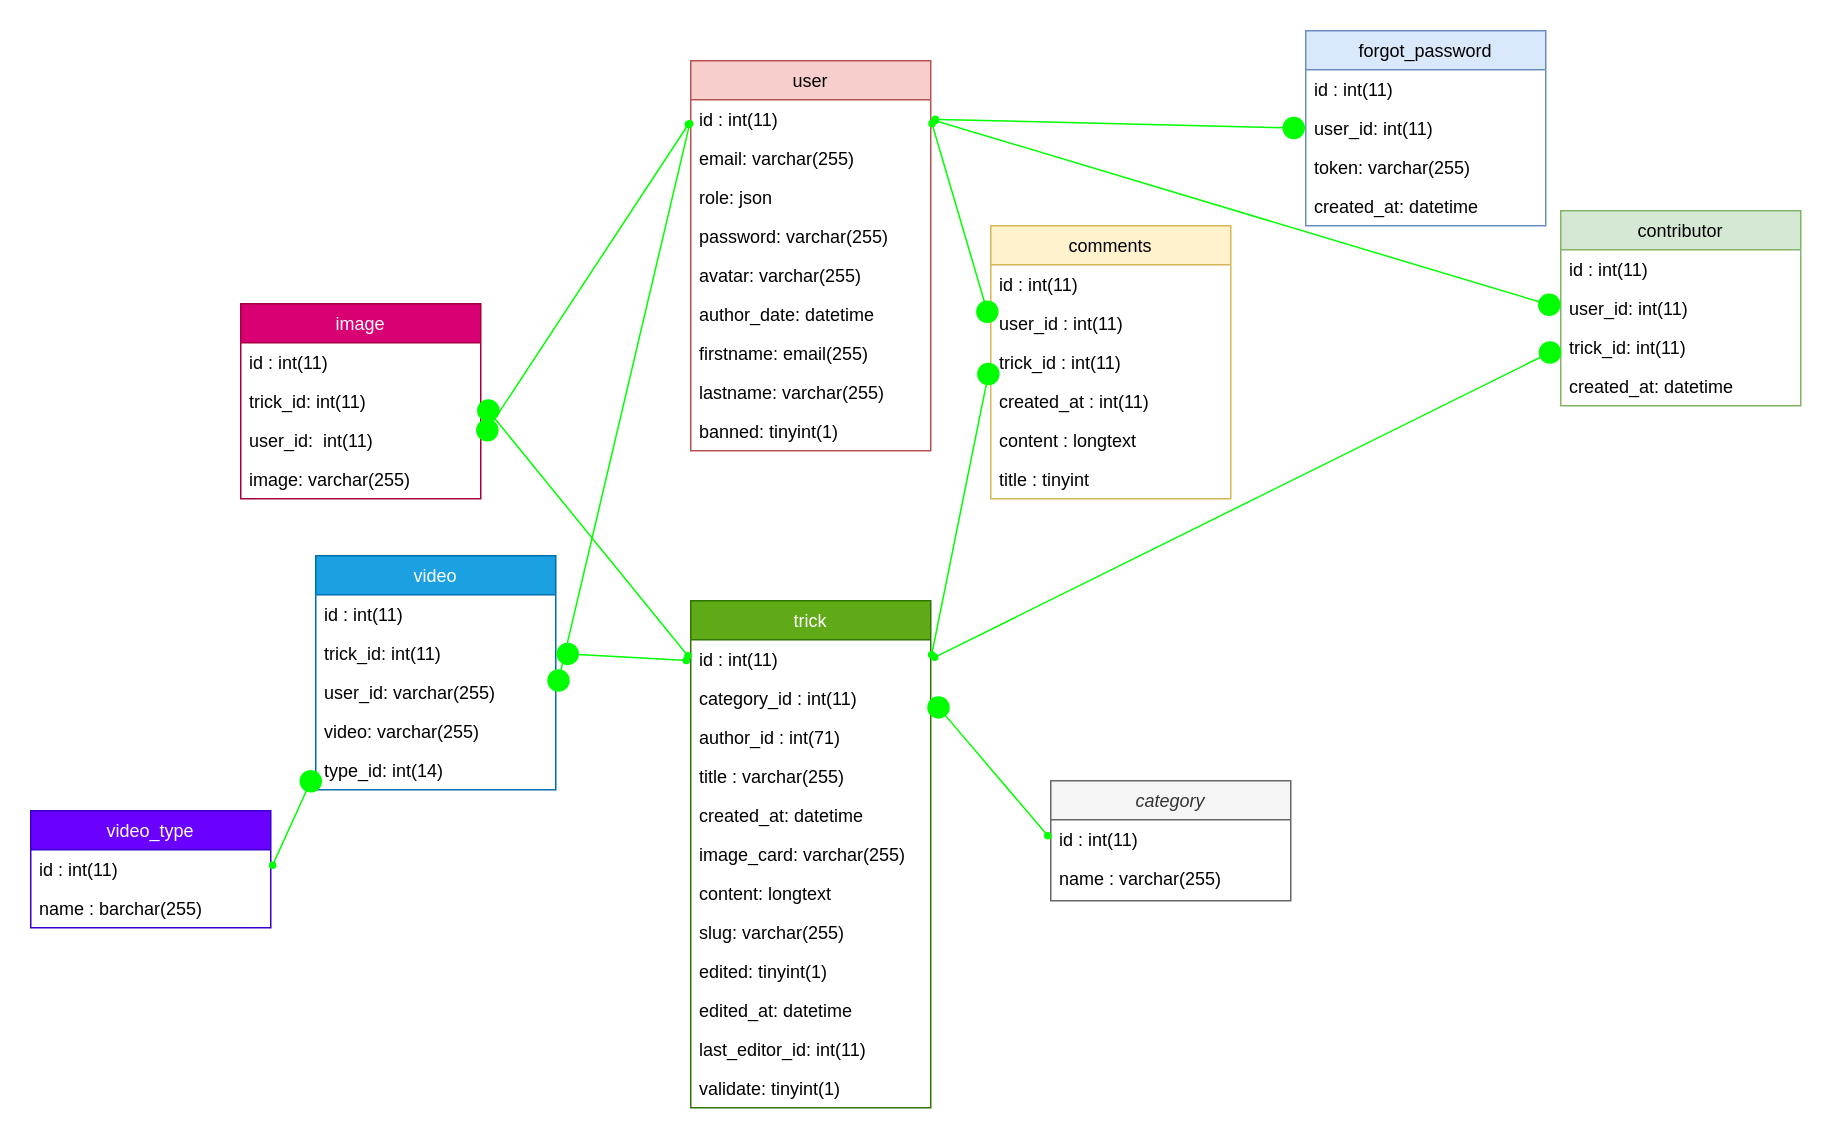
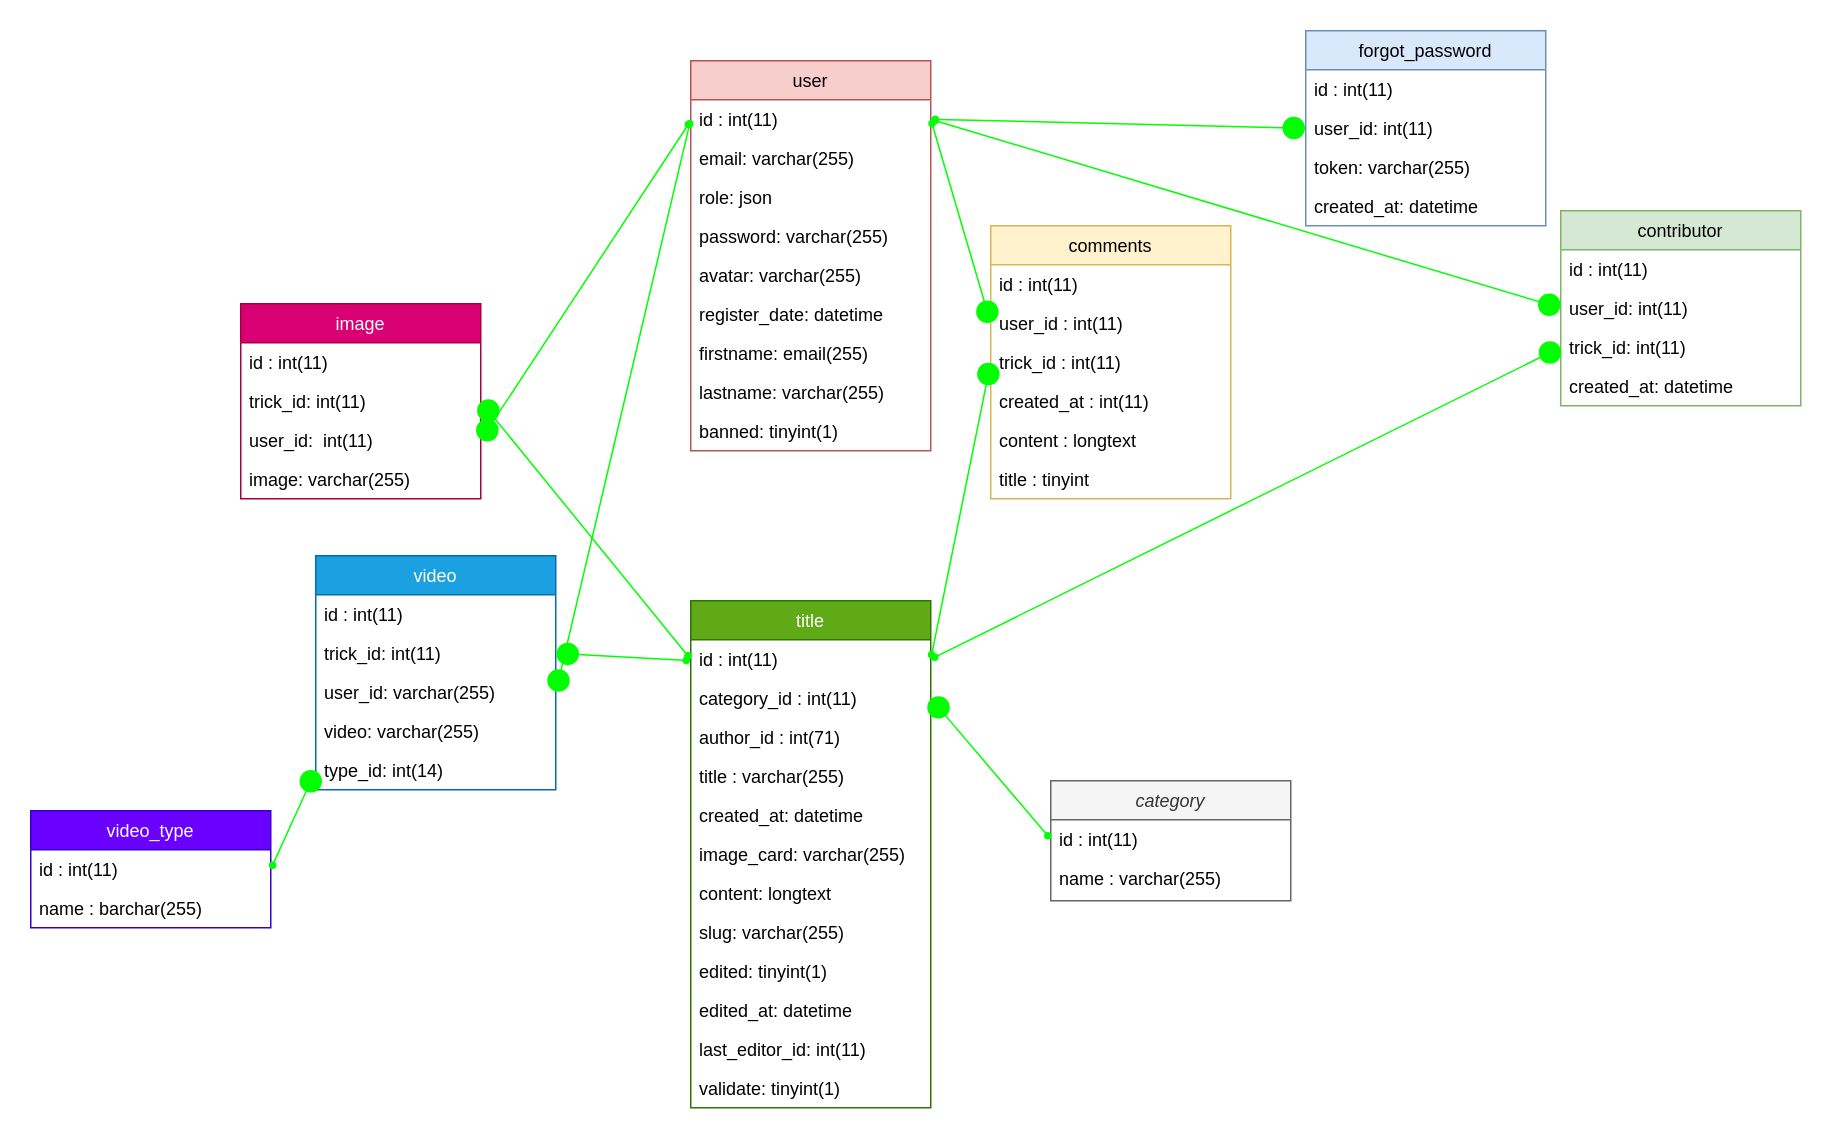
node "author_date: datetime": label "author_date: datetime" -> "register_date: datetime"
node "trick": label "trick" -> "title"
